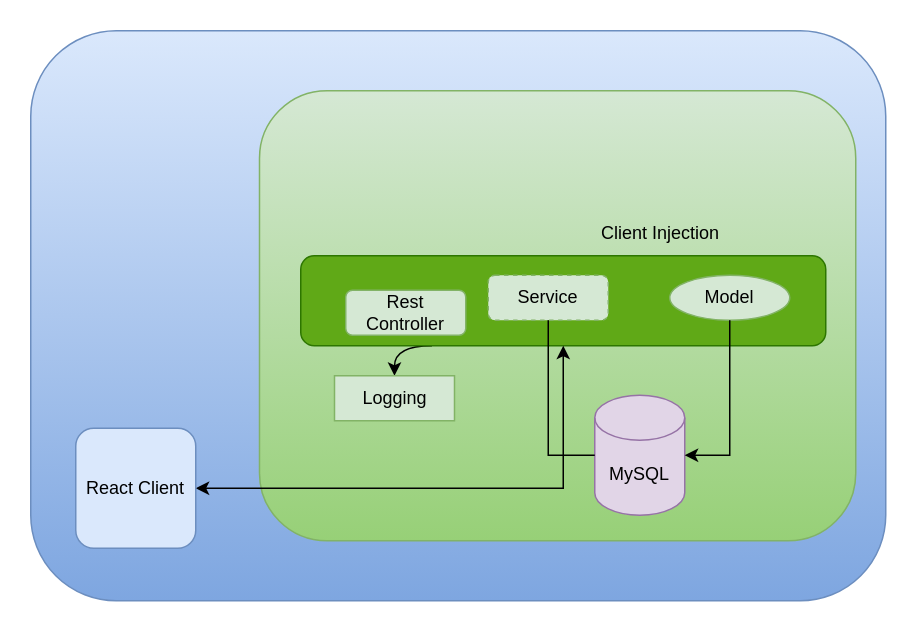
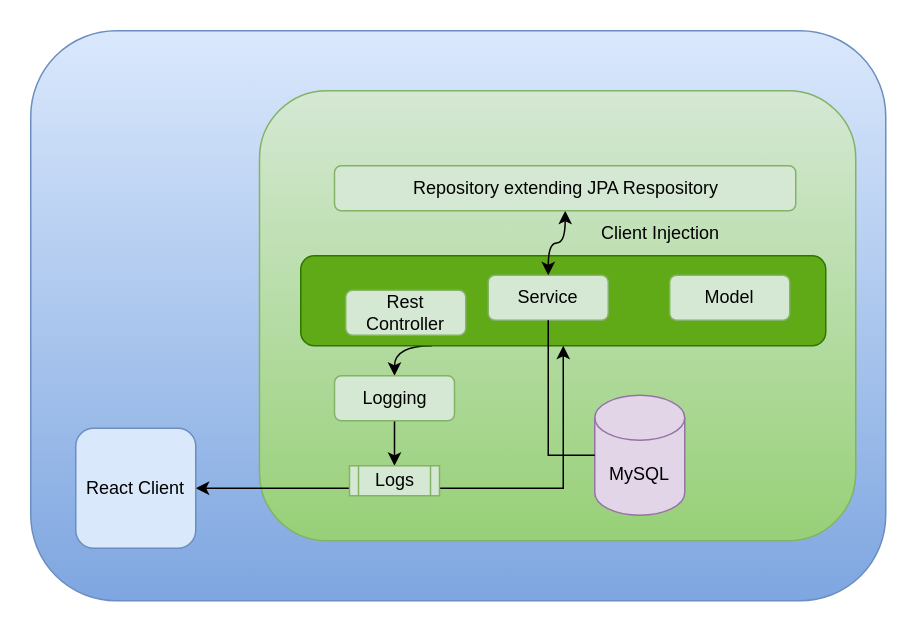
node "Repository extending JPA Respository": added
edge "Repository extending JPA Respository" -- "Service": added
node "Service": style dashed -> solid
node "Model": shape ellipse -> rounded rectangle
node "Logging": shape rectangle -> rounded rectangle
edge "Model" -> "MySQL": removed
edge "Logging" -> "Logs": added
node "Logs": added
